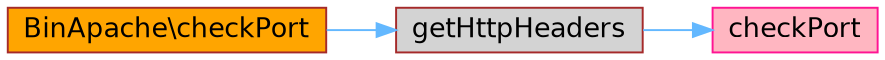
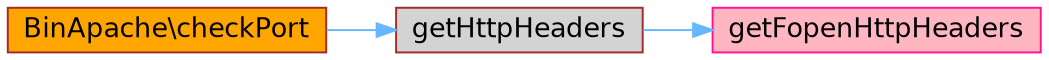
node "checkPort": label "checkPort" -> "getFopenHttpHeaders"
